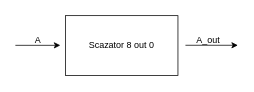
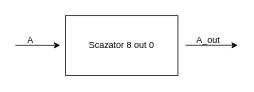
node "A": moved (38, 40) -> (30, 40)
